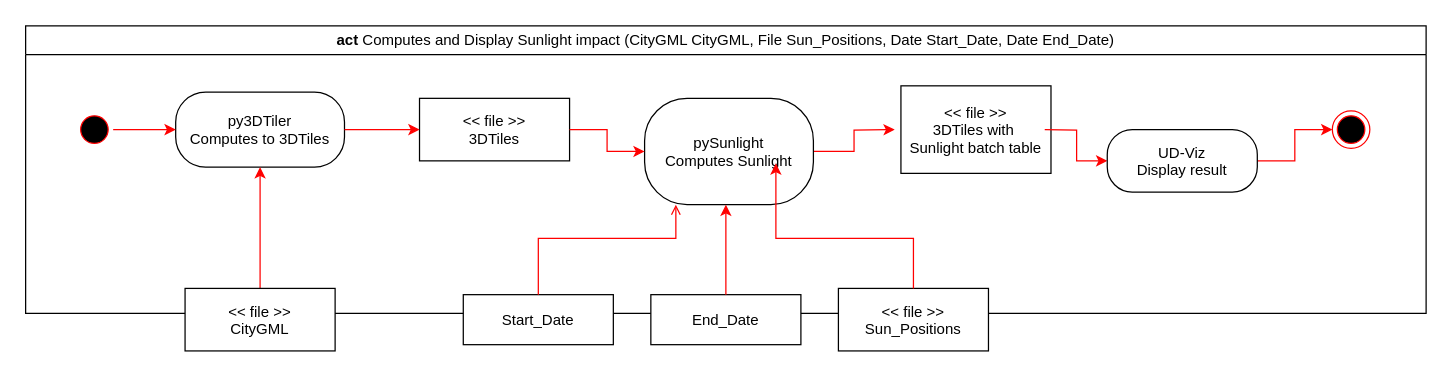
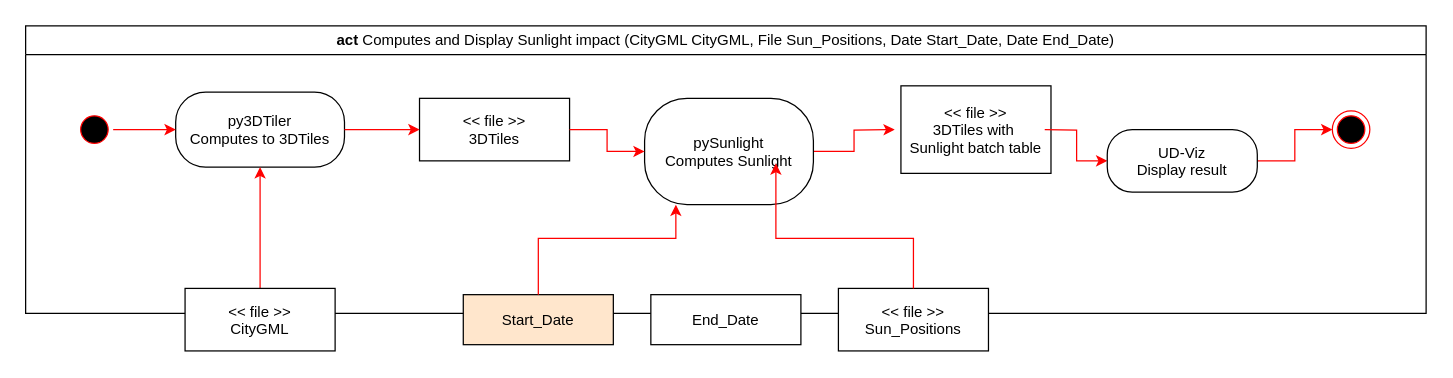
edge "Start_Date" -> "pySunlight Computes Sunlight": arrowhead open -> classic
edge "End_Date" -> "pySunlight Computes Sunlight": removed
node "Start_Date": fillcolor #ffffff -> #ffe6cc
